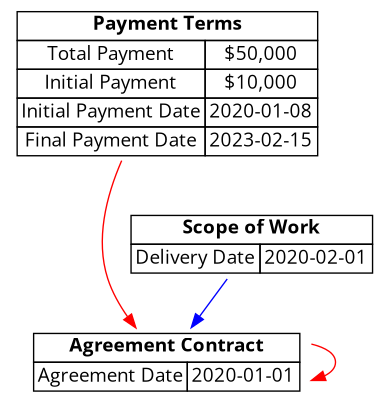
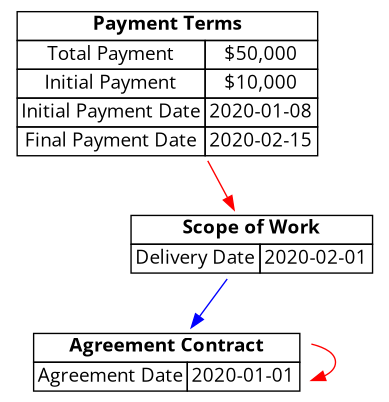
node "Payment Terms": text "2023-02-15" -> "2020-02-15"
edge "Payment Terms" -> "Agreement Contract": now "Payment Terms" -> "Scope of Work"
